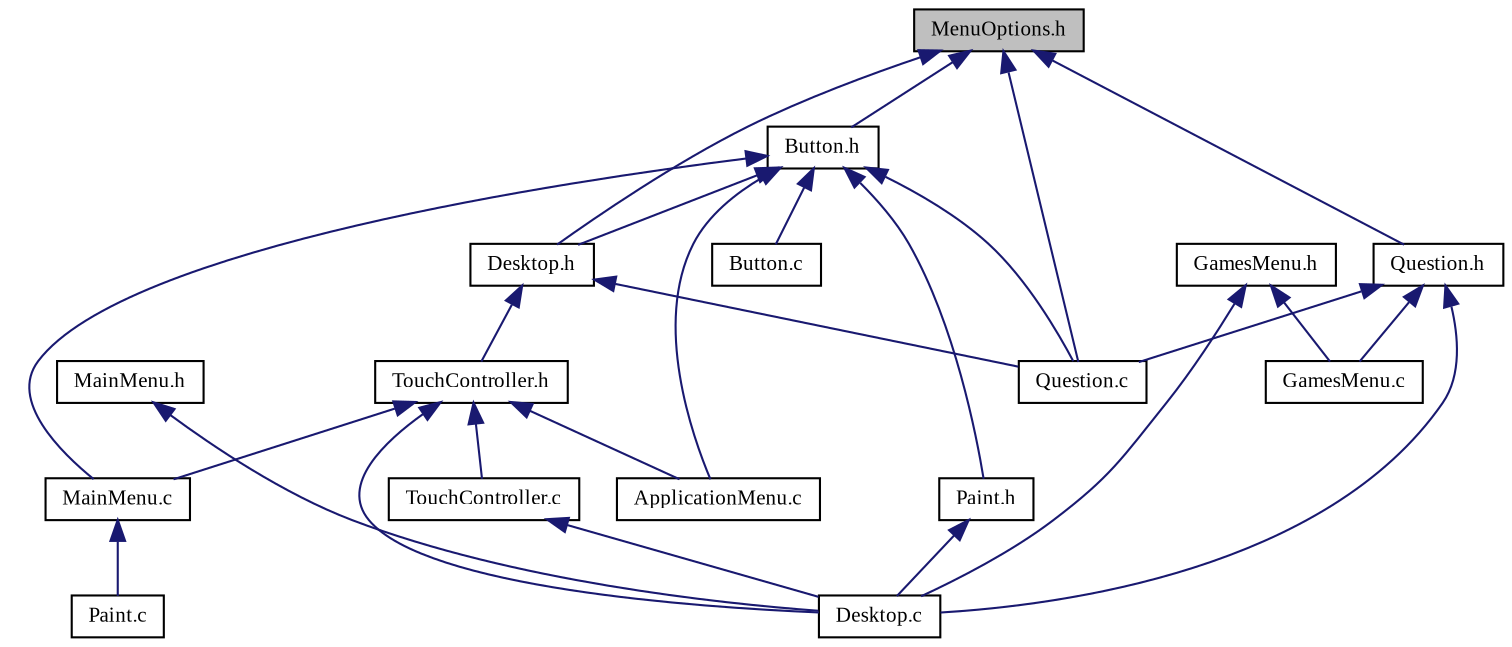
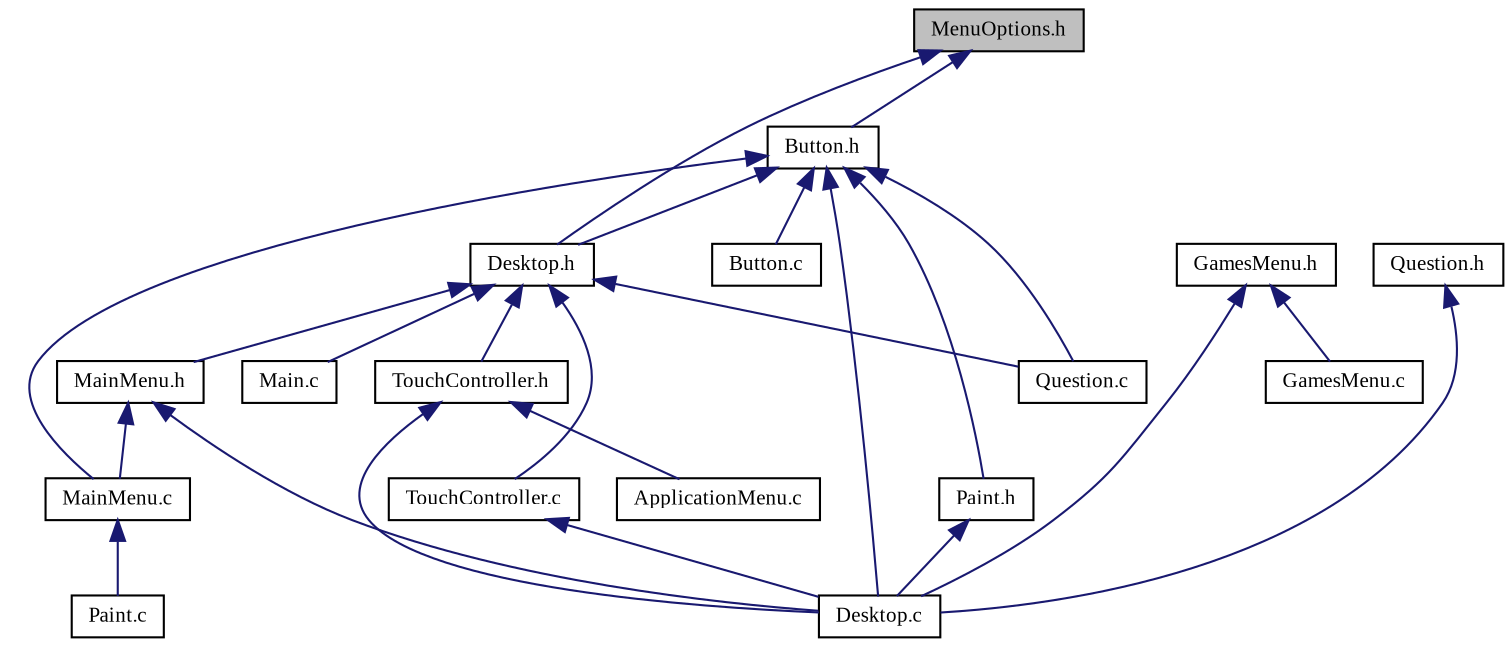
edge "Question.h" -> "MenuOptions.h": removed
edge "Question.c" -> "MenuOptions.h": removed
edge "ApplicationMenu.c" -> "Button.h": now "Desktop.c" -> "Button.h"
edge "MainMenu.h" -> "Desktop.h": added
edge "Question.c" -> "Question.h": removed
edge "GamesMenu.c" -> "Question.h": removed
node "Main.c": added
edge "MainMenu.c" -> "TouchController.h": now "MainMenu.c" -> "MainMenu.h"
edge "TouchController.c" -> "TouchController.h": now "TouchController.c" -> "Desktop.h"
